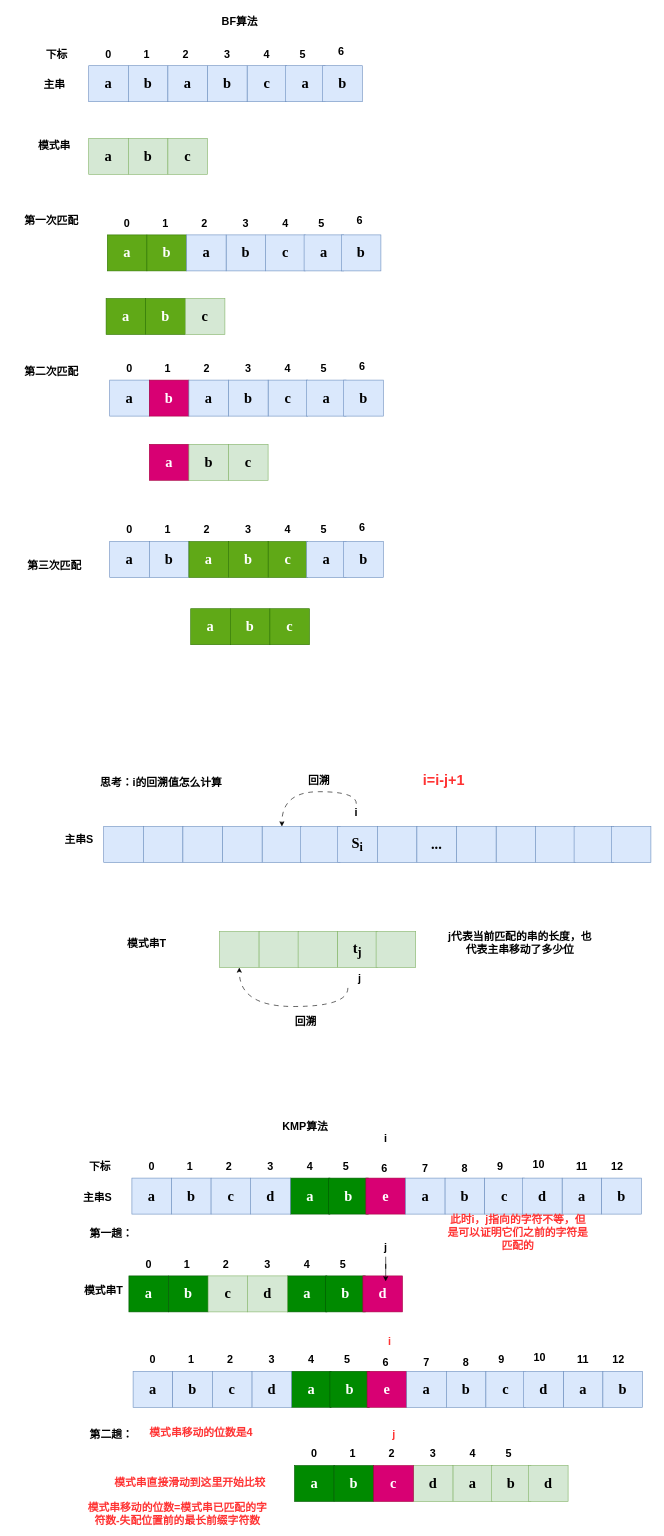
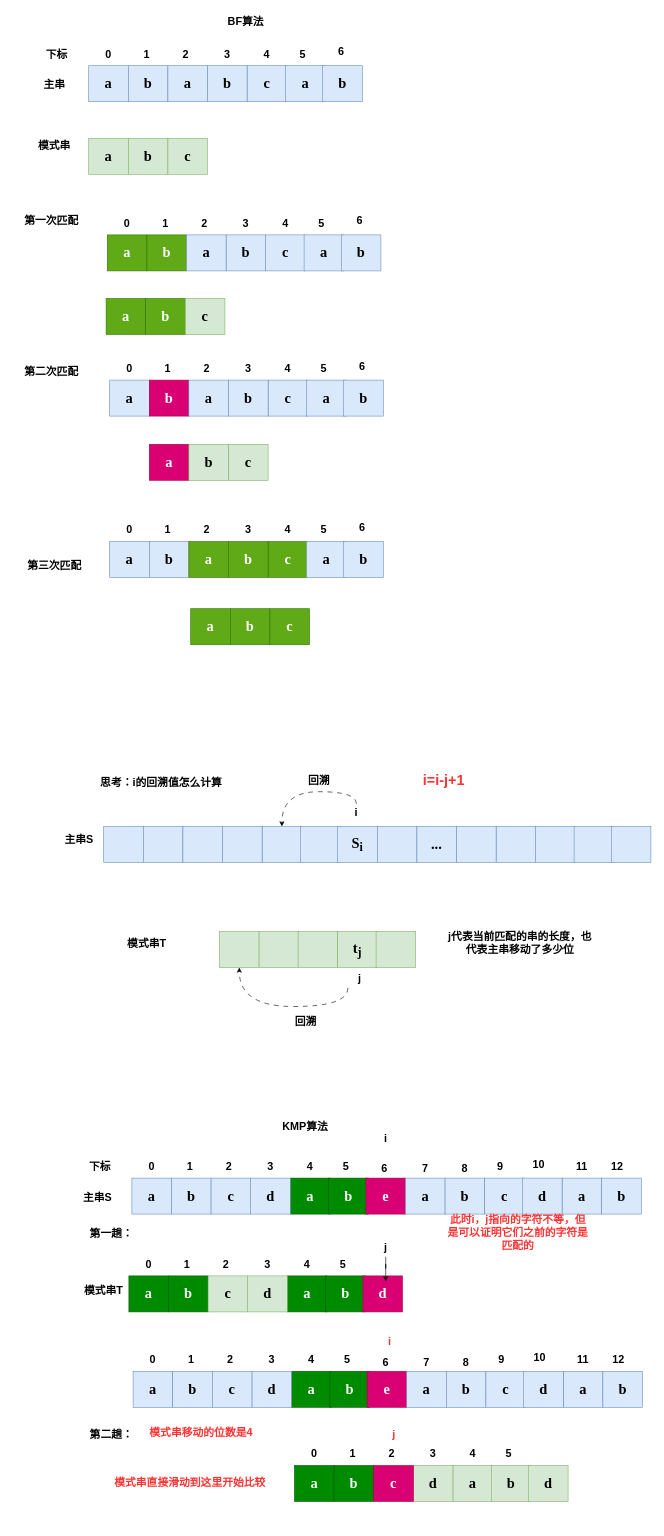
node "BF算法": moved (240, 21) -> (246, 21)
node "模式串移动的位数=模式串已匹配的字符数-失配位置前的最长前缀字符数": removed
